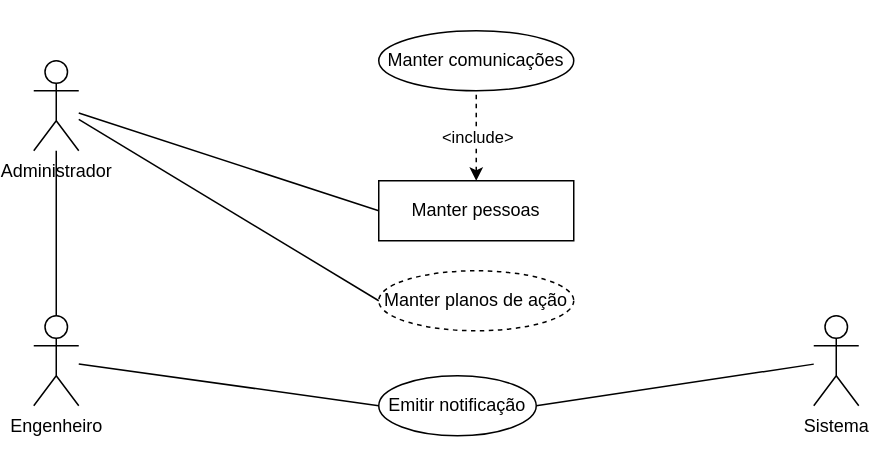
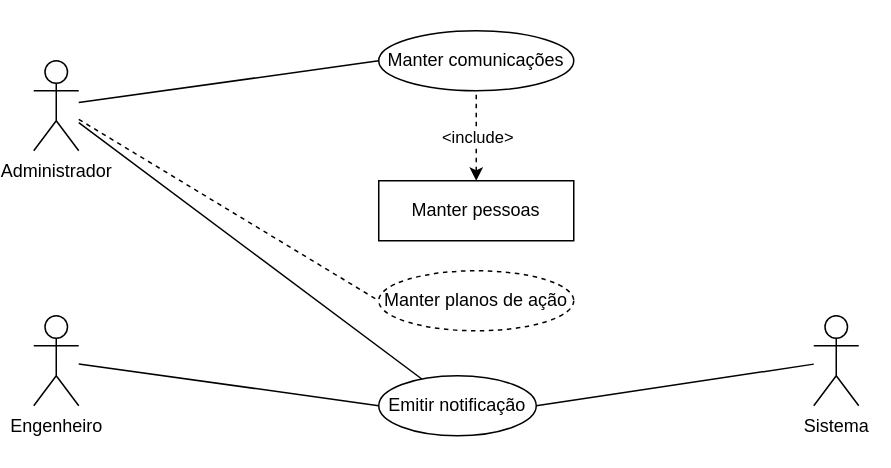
edge "Administrador" -- "Manter pessoas": now "Administrador" -- "Emitir notificação"
edge "Administrador" -- "Manter planos de ação": style solid -> dashed
edge "Administrador" -- "Engenheiro": now "Administrador" -- "Manter comunicações"
